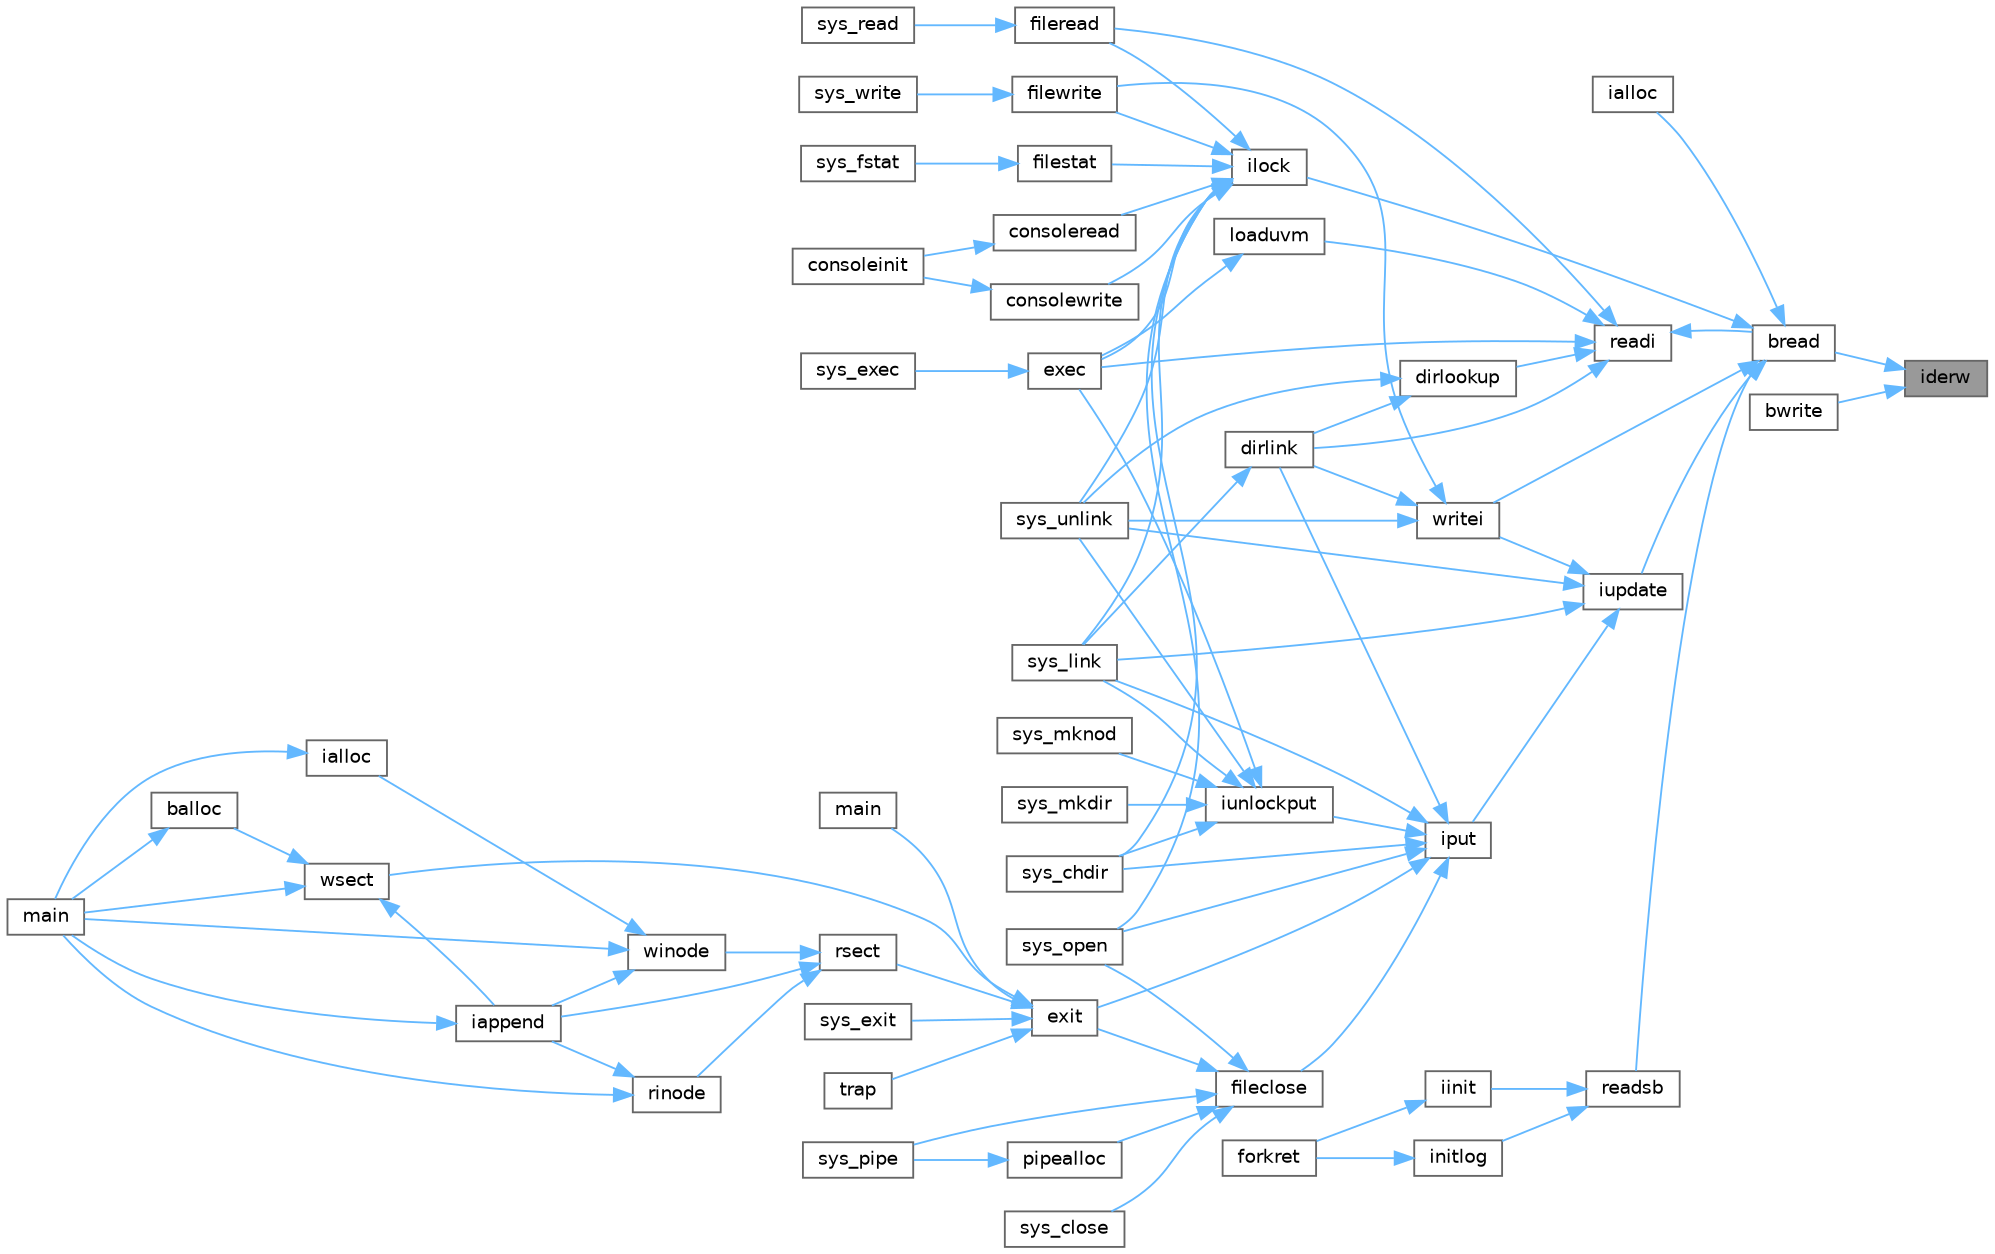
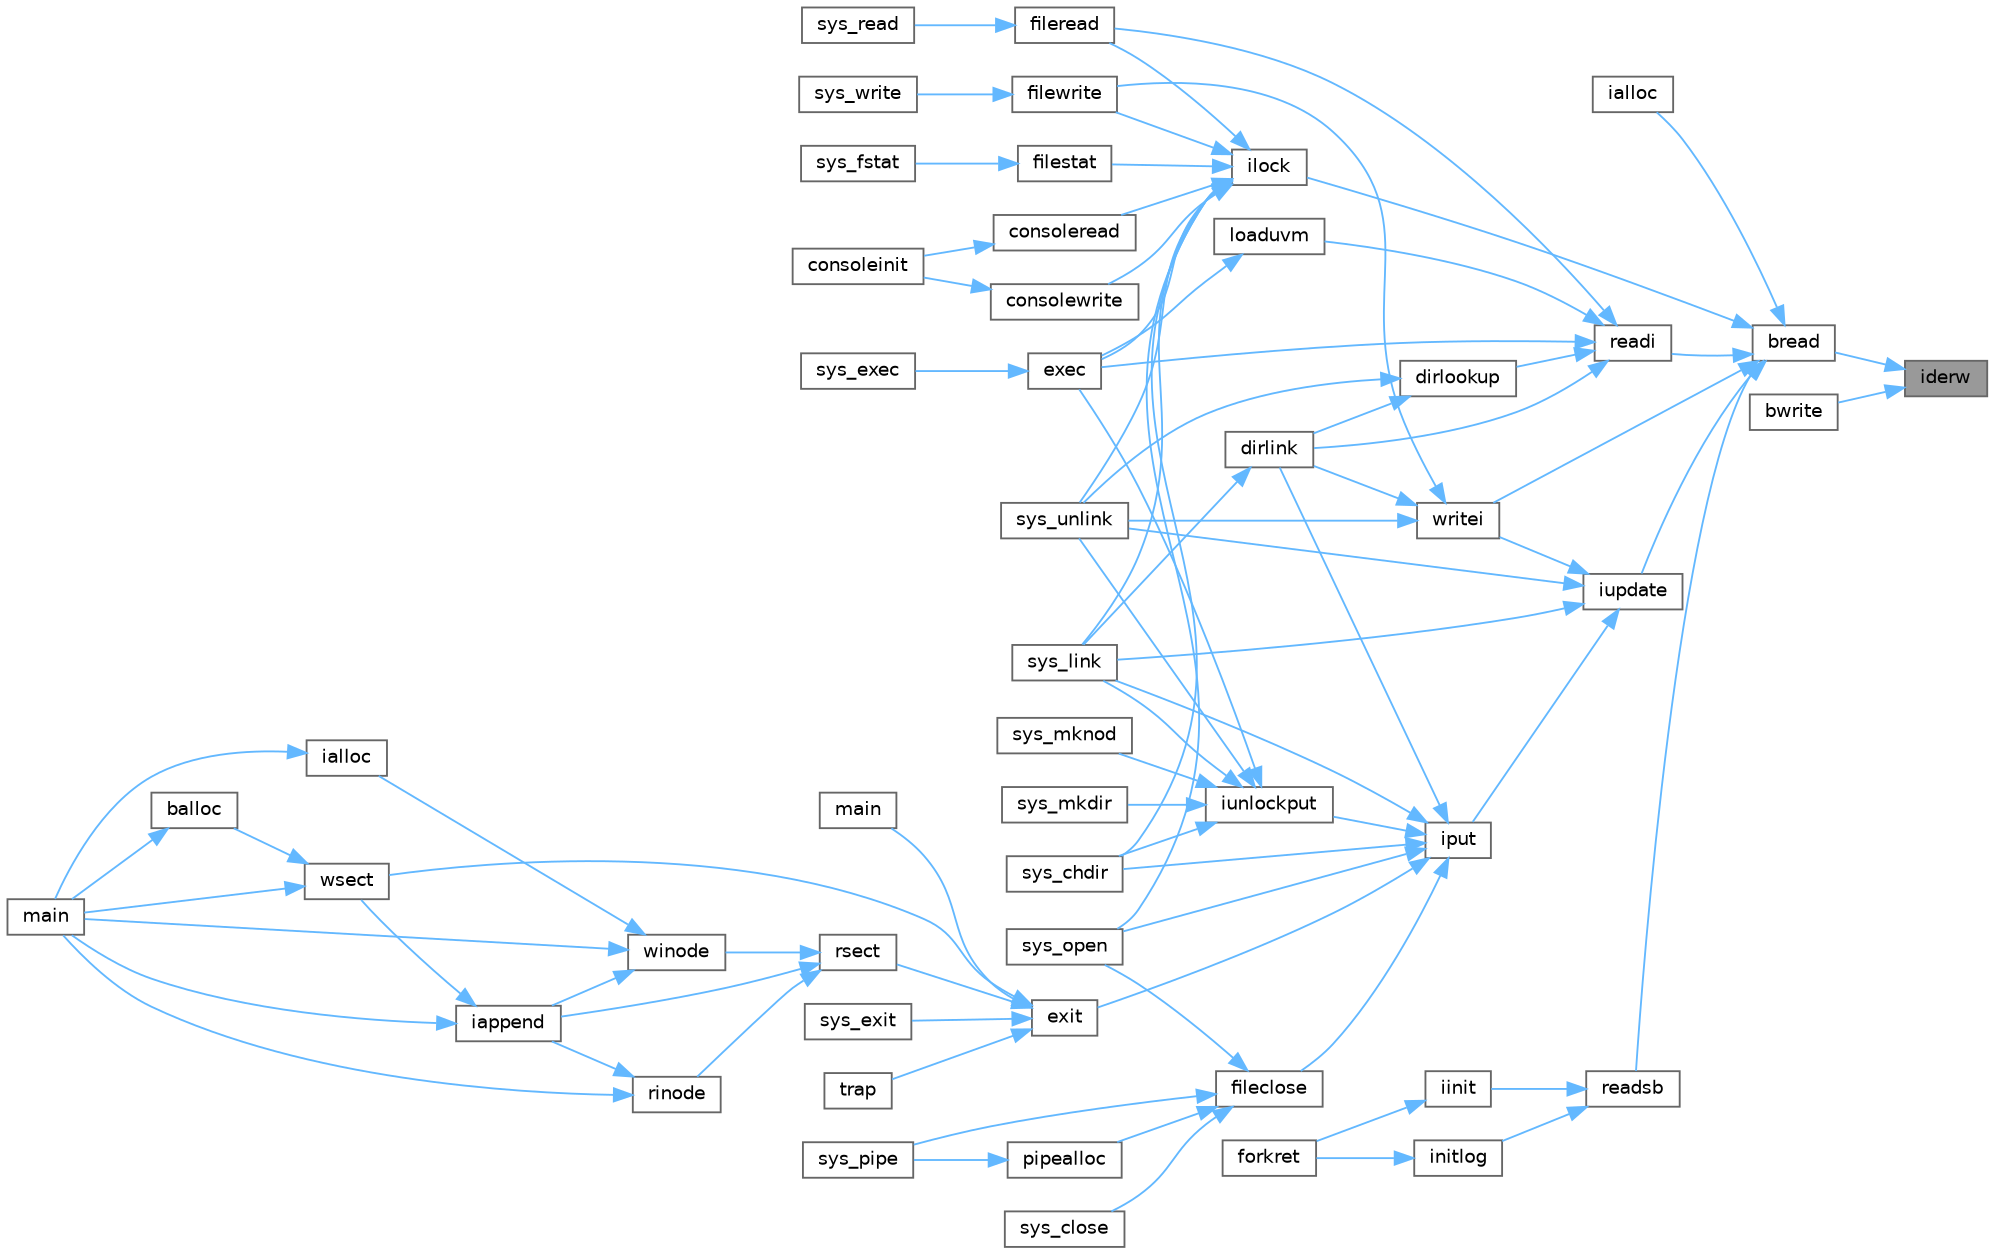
edge "bread" -> "readi": reversed
edge "iappend" -> "wsect": reversed
edge "exit" -> "fileclose": removed
